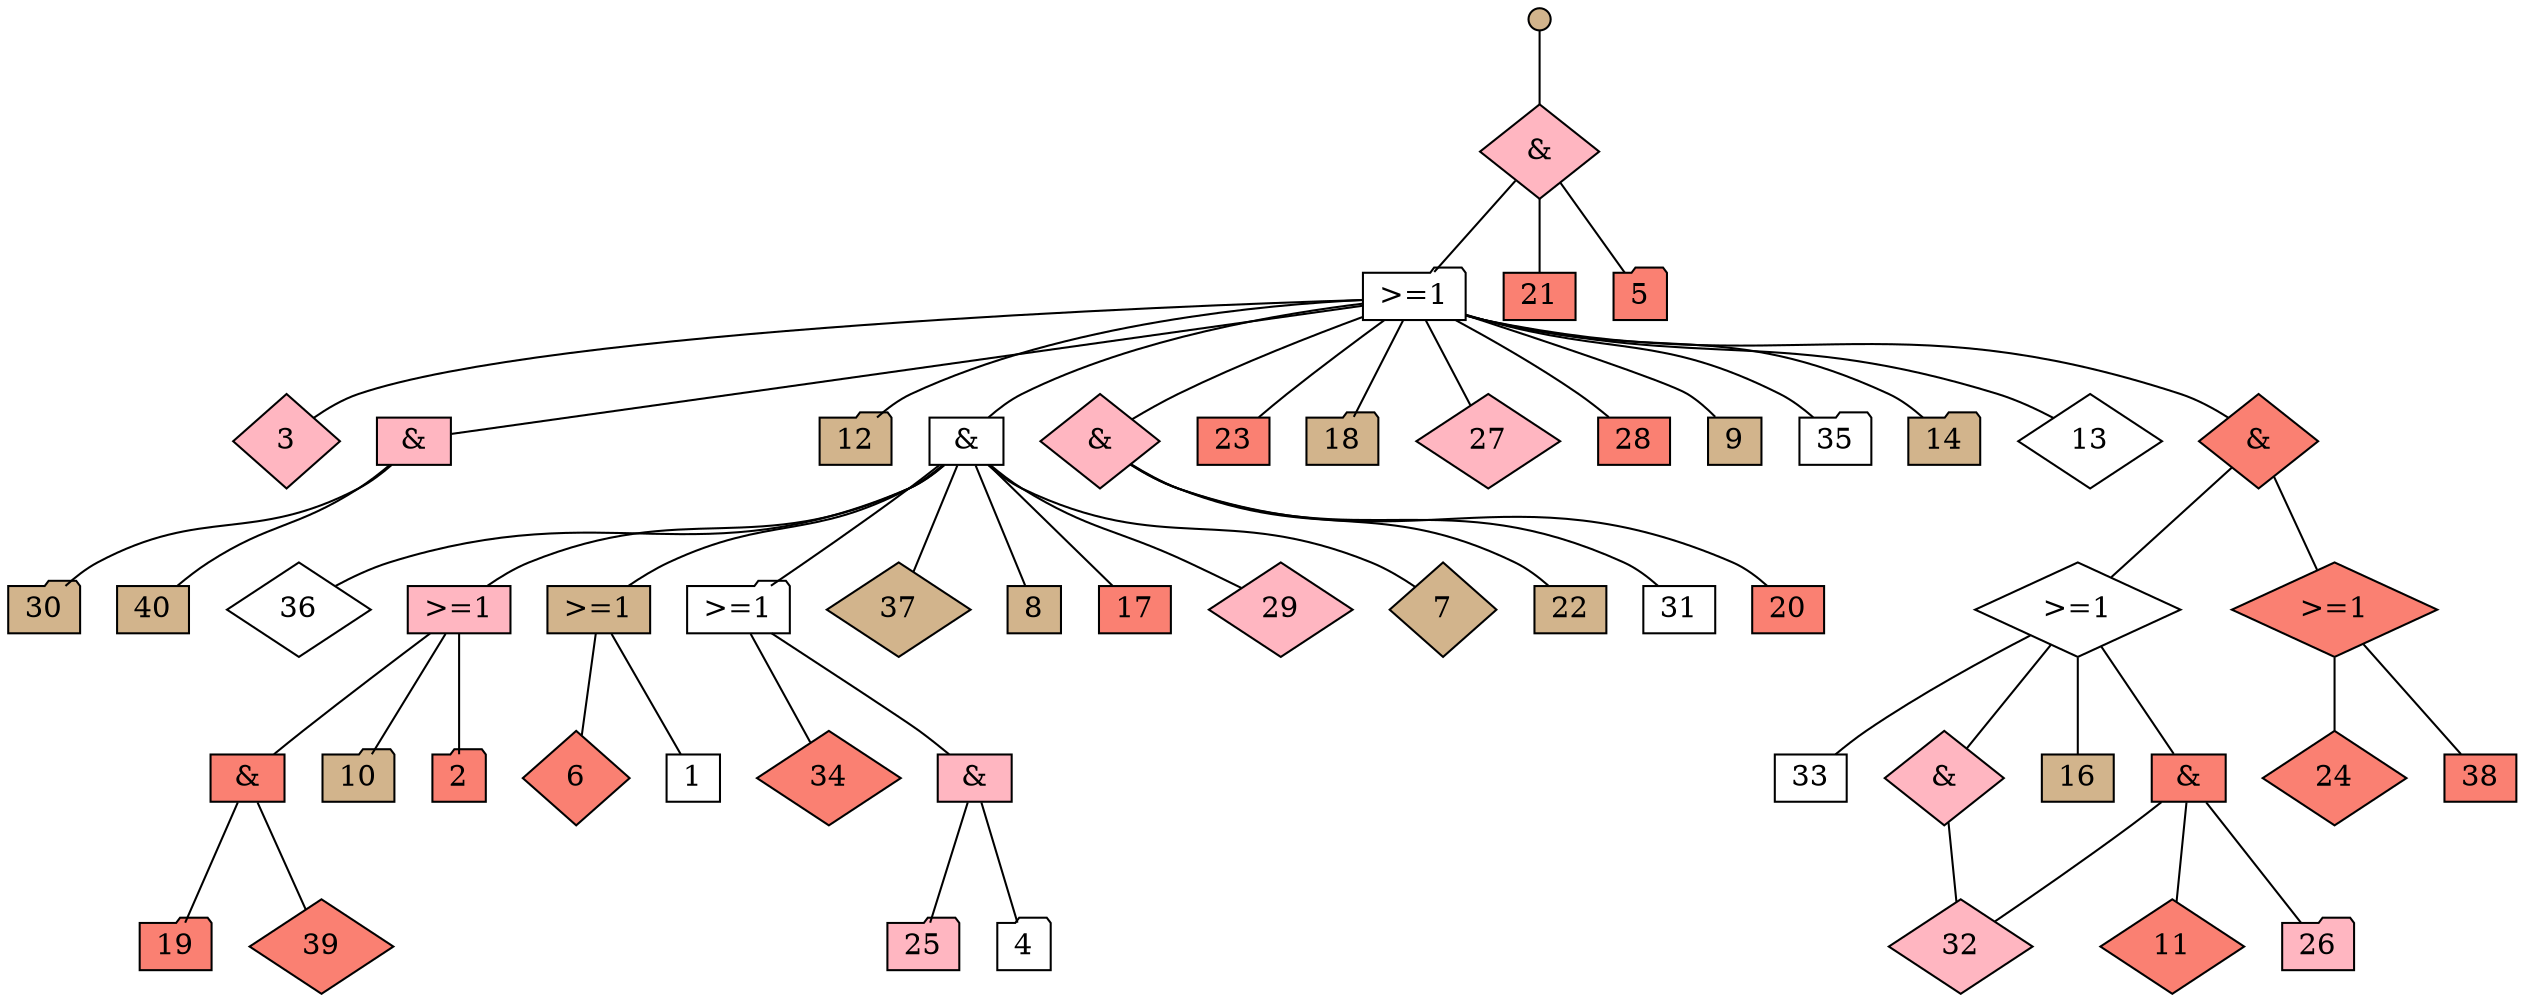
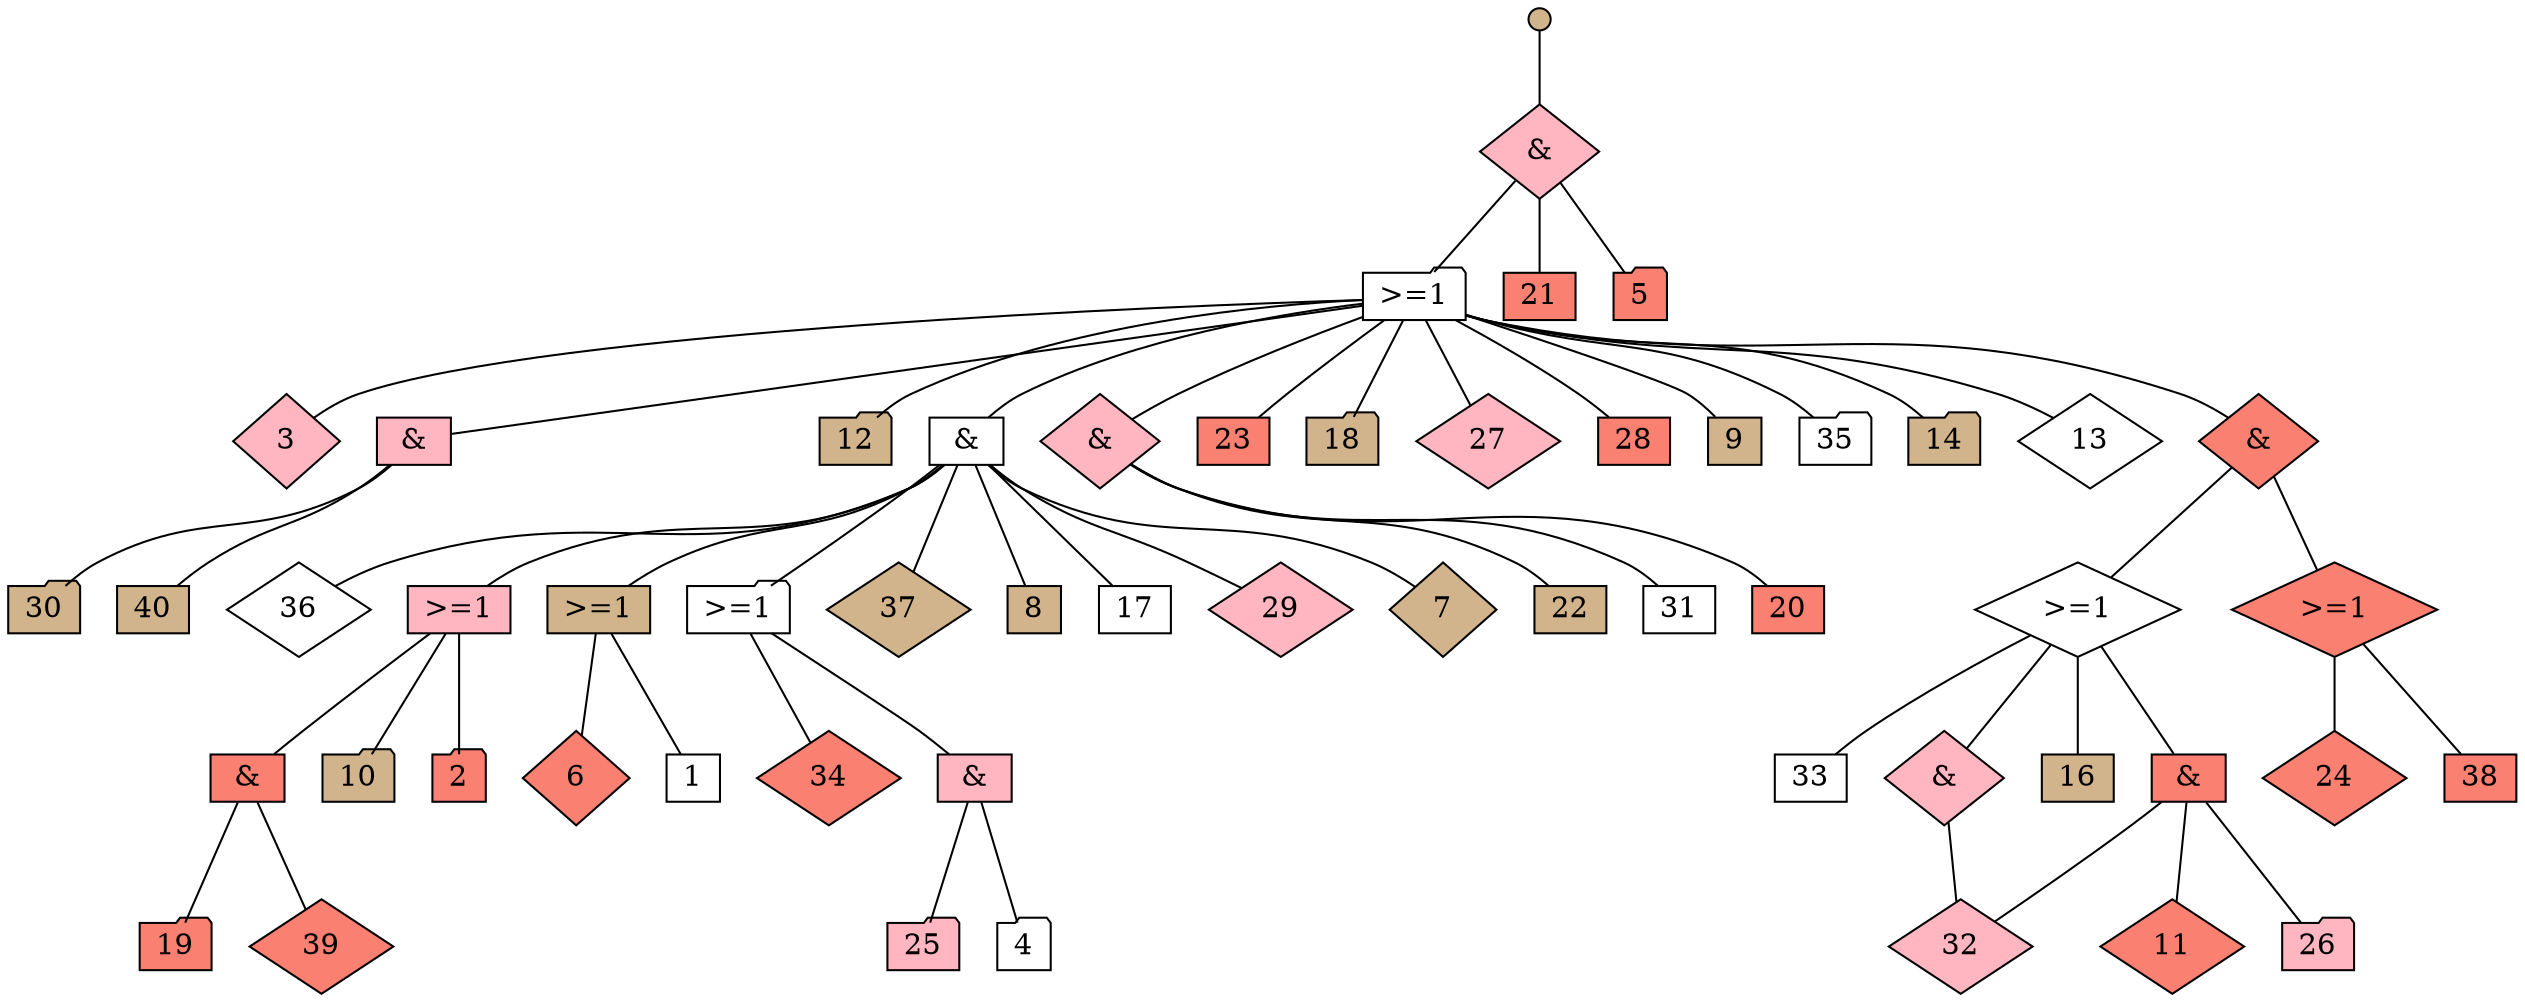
node "17": fillcolor salmon -> white
